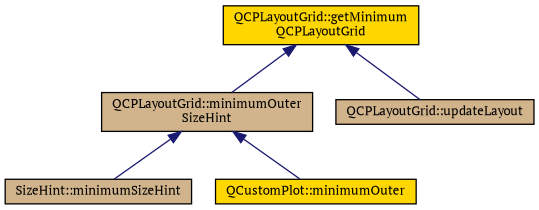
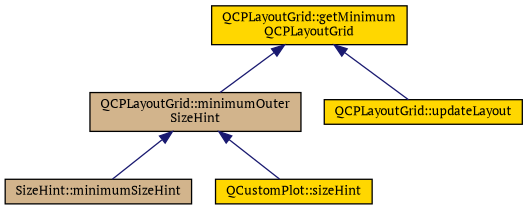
node "QCPLayoutGrid::updateLayout": fillcolor tan -> gold
node "QCustomPlot::minimumOuter": label "QCustomPlot::minimumOuter" -> "QCustomPlot::sizeHint"
